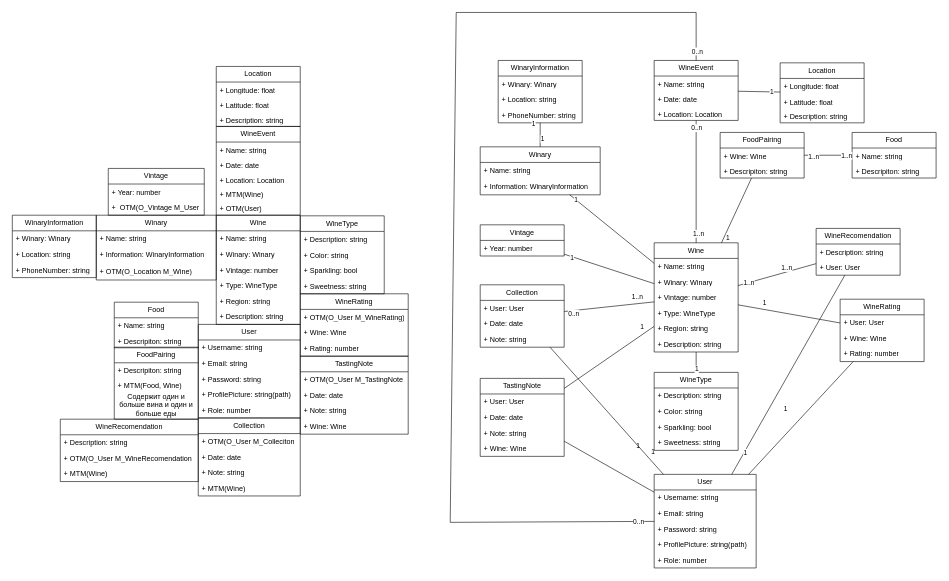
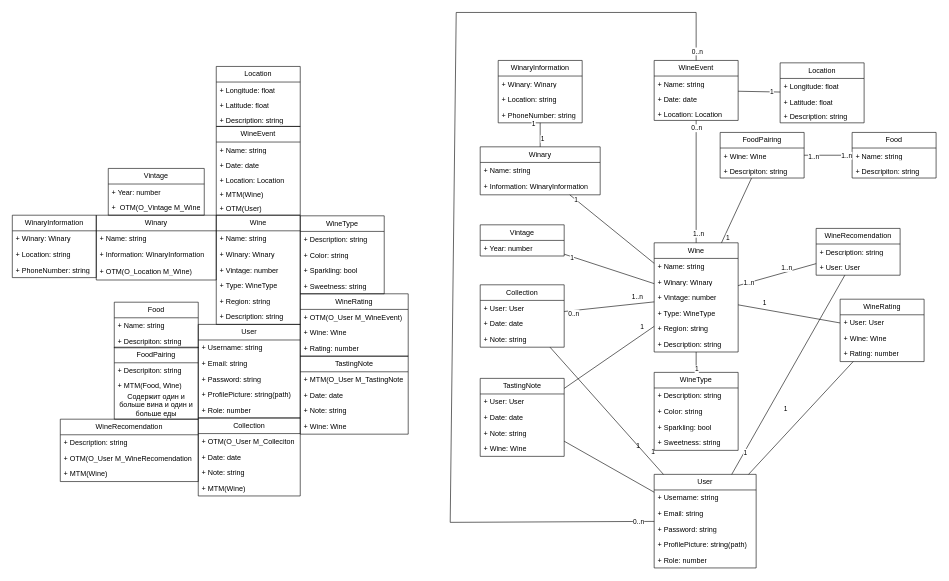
node "+ OTM(O_Vintage M_User": label "+ OTM(O_Vintage M_User" -> "+ OTM(O_Vintage M_Wine"
node "+ OTM(O_User M_WineRating)": label "+ OTM(O_User M_WineRating)" -> "+ OTM(O_User M_WineEvent)"
node "+ OTM(O_User M_TastingNote": label "+ OTM(O_User M_TastingNote" -> "+ MTM(O_User M_TastingNote"
